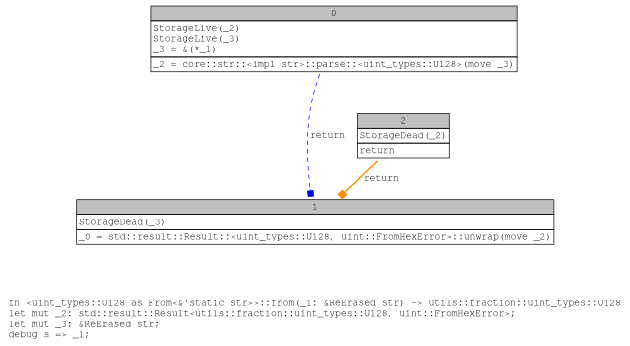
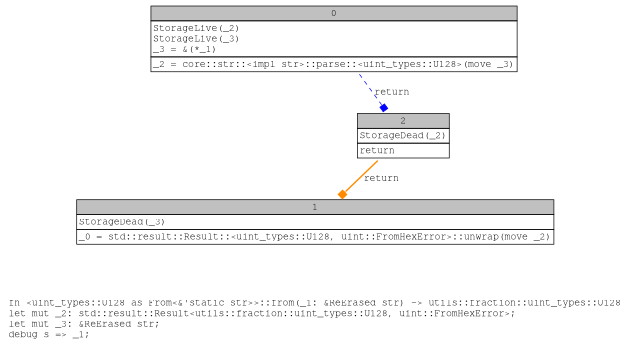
edge "0" -> "1": now "0" -> "2"
